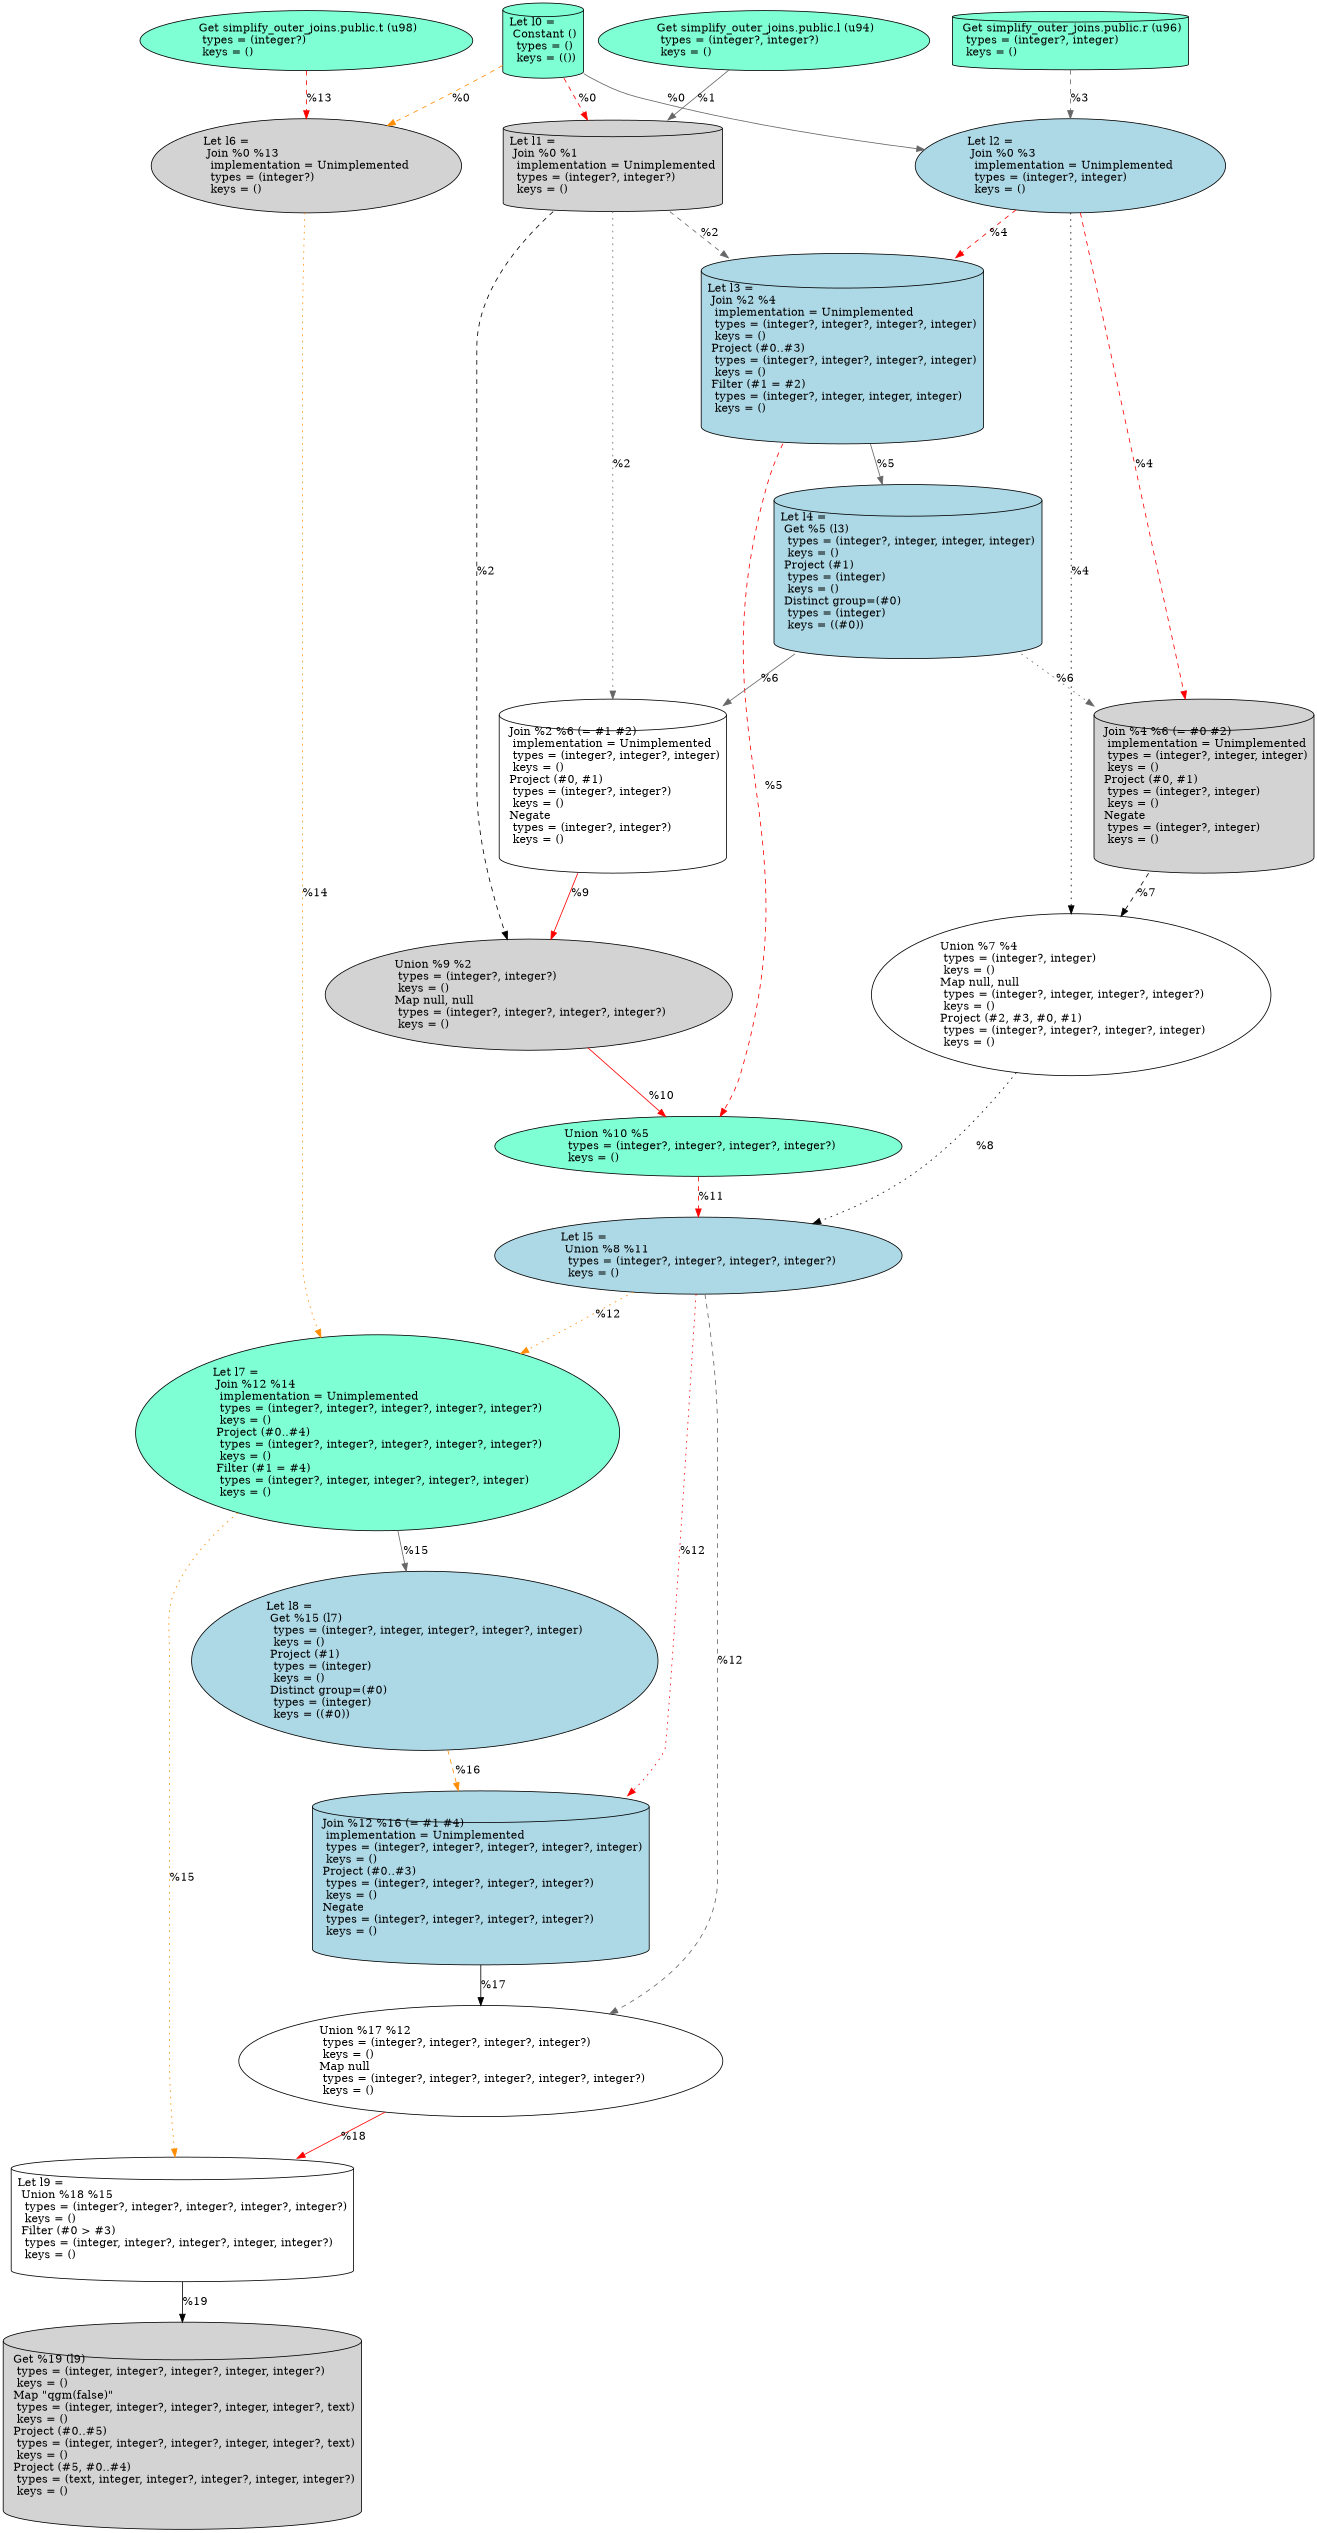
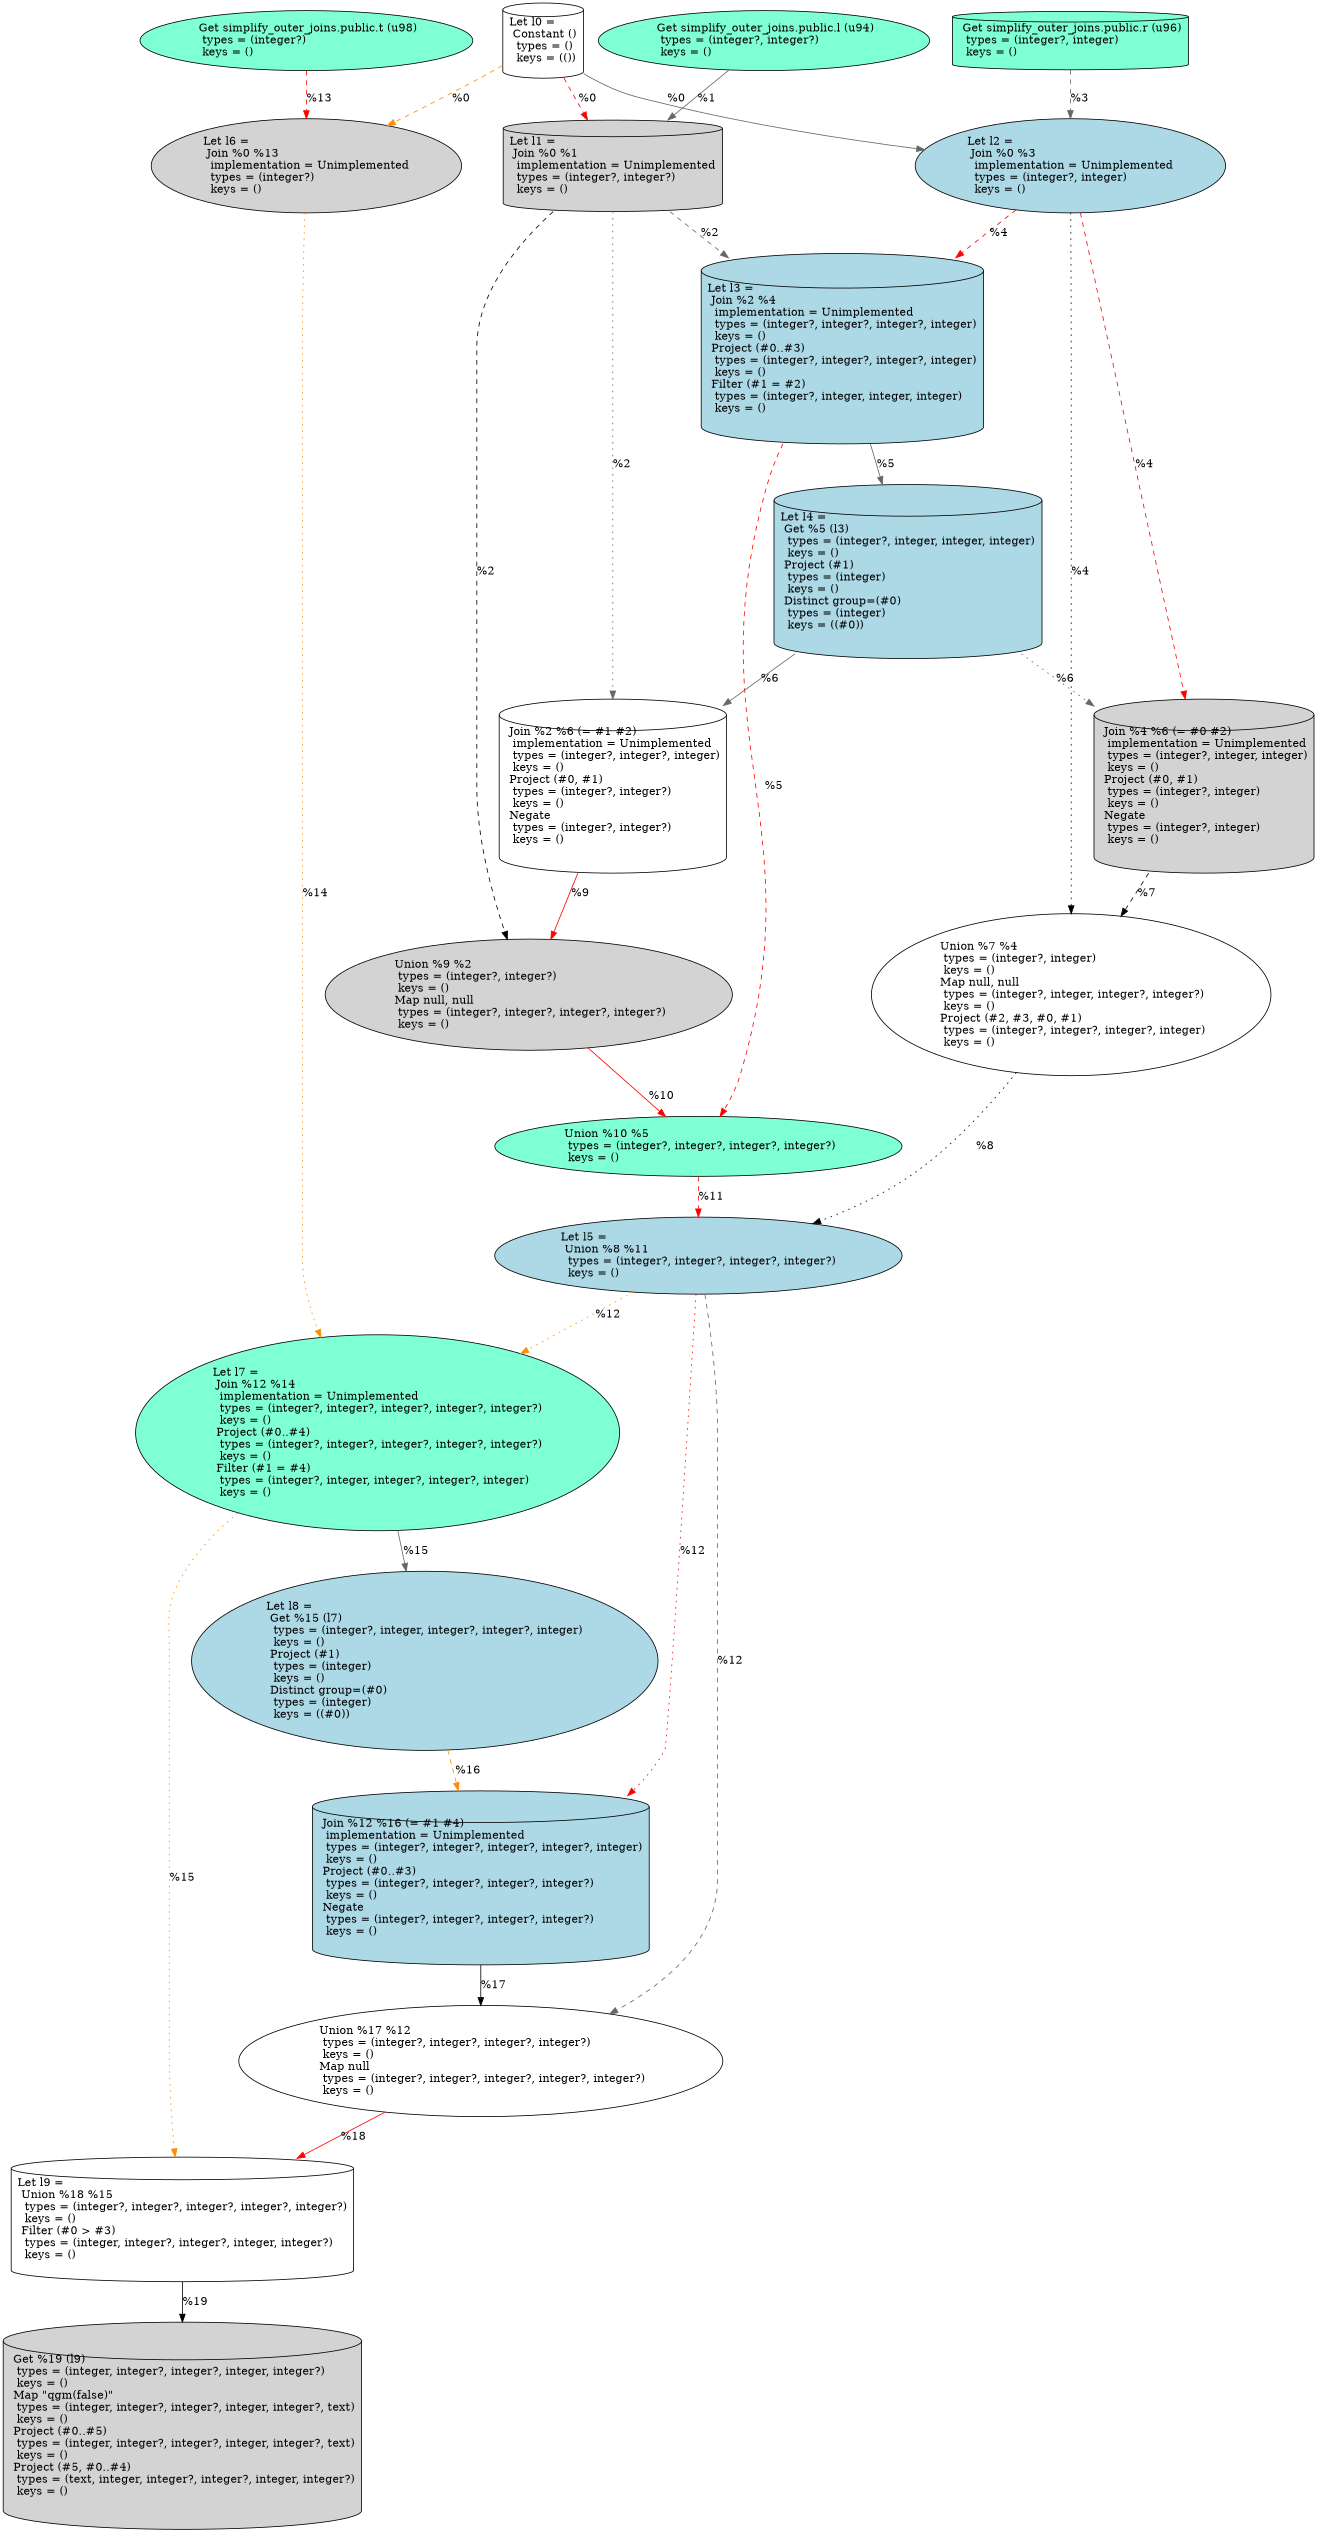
node "Let l0 = Constant () types = () keys = (())": fillcolor aquamarine -> white
